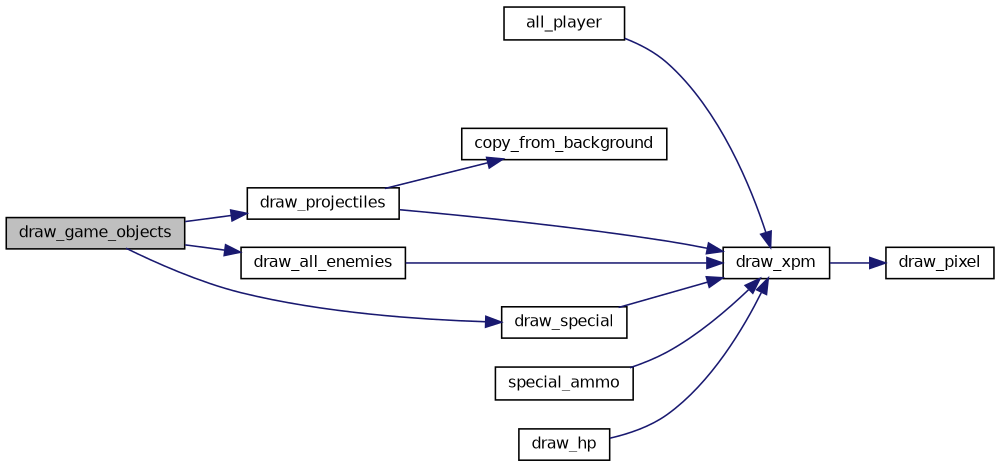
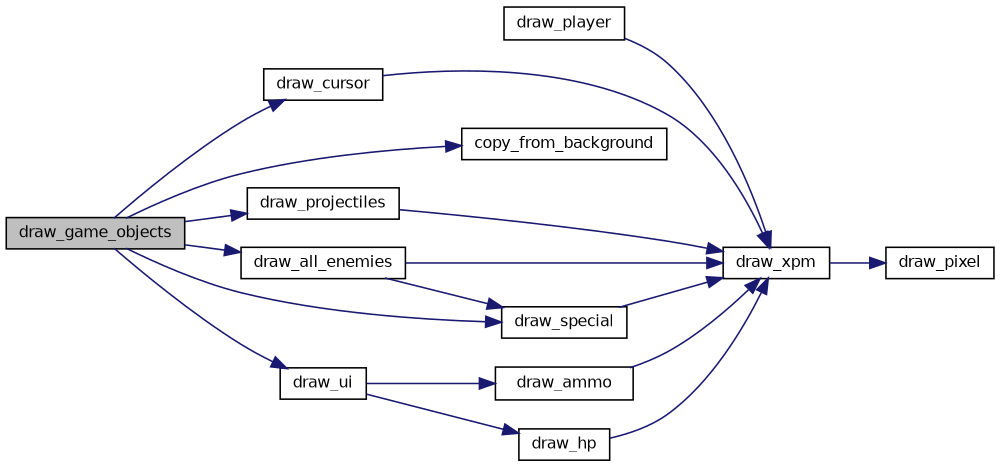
node "all_player": label "all_player" -> "draw_player"
node "draw_cursor": added
edge "draw_projectiles" -> "copy_from_background": now "draw_game_objects" -> "copy_from_background"
edge "draw_all_enemies" -> "draw_special": added
node "draw_ui": added
node "special_ammo": label "special_ammo" -> "draw_ammo"
